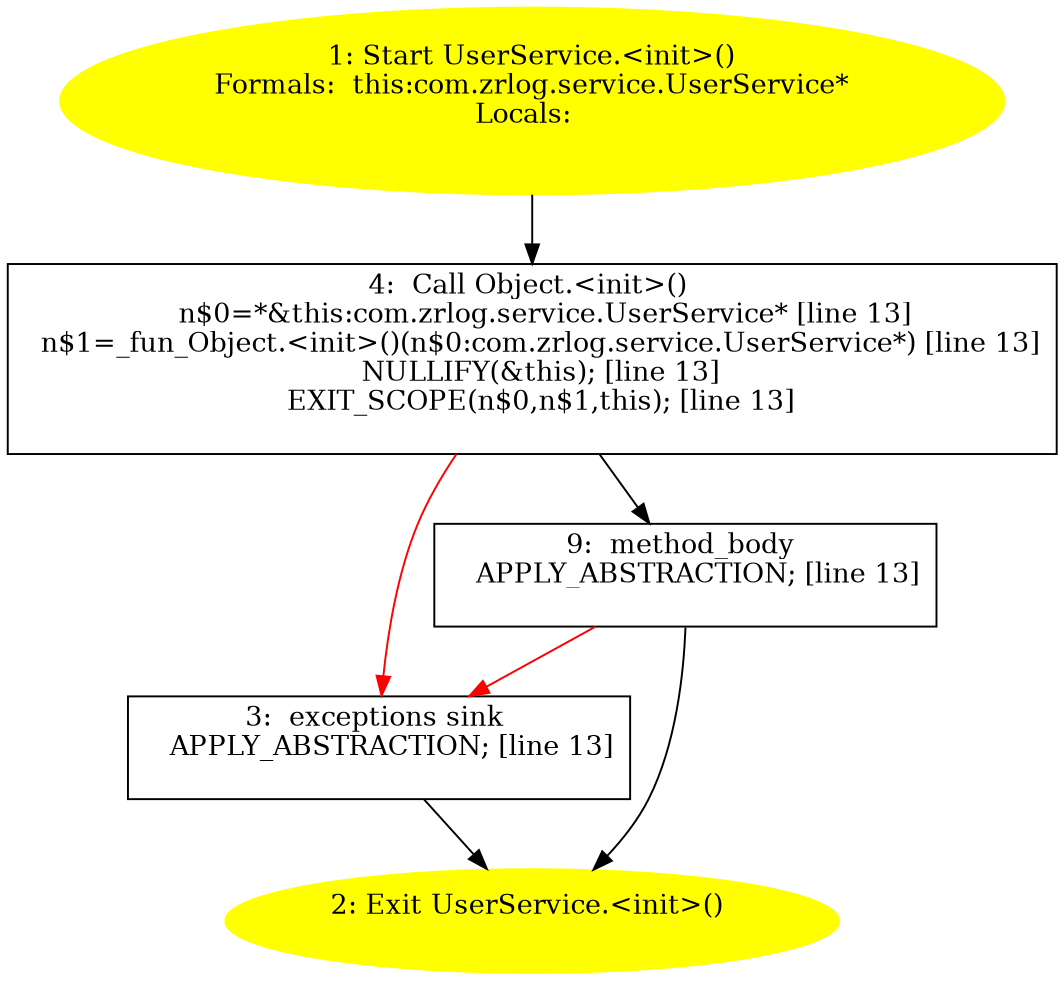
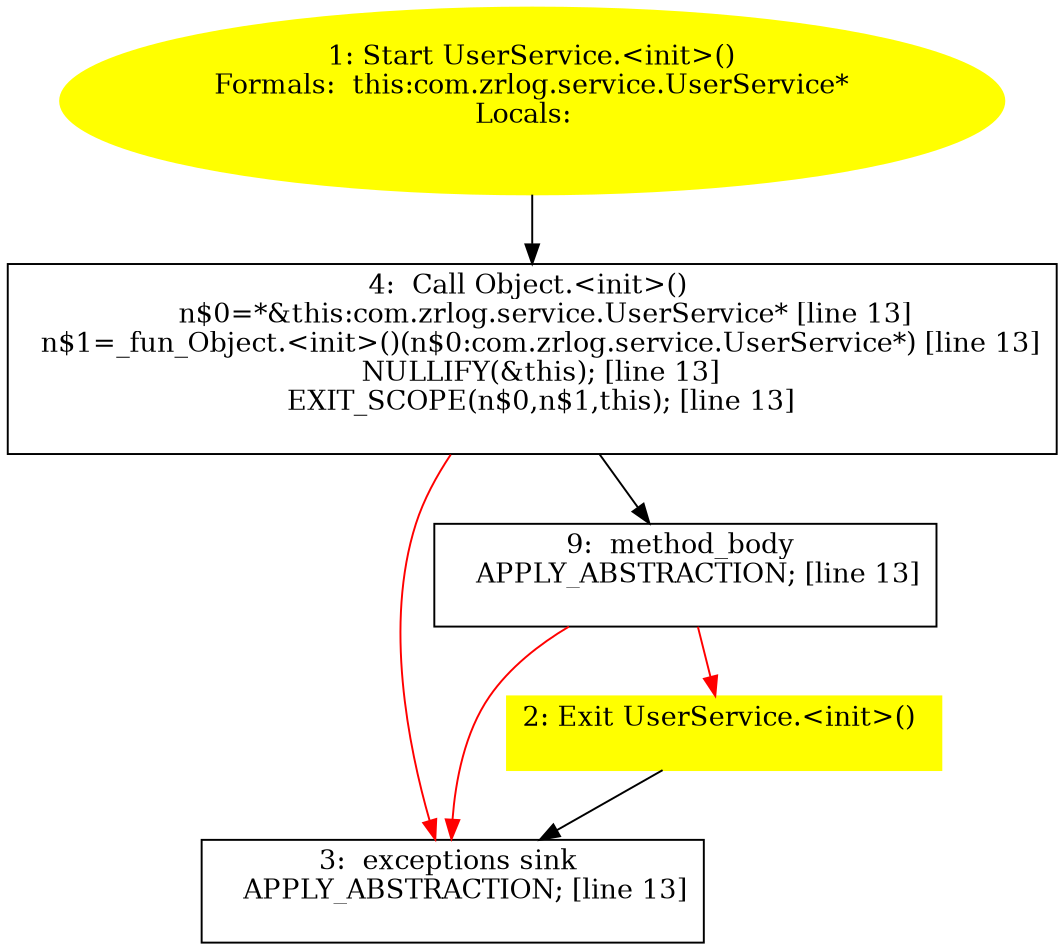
edge "9:  method_body APPLY_ABSTRACTION; [line 13]" -> "2: Exit UserService.<init>()": color black -> red
edge "3:  exceptions sink APPLY_ABSTRACTION; [line 13]" -> "2: Exit UserService.<init>()": reversed
node "2: Exit UserService.<init>()": shape ellipse -> box
